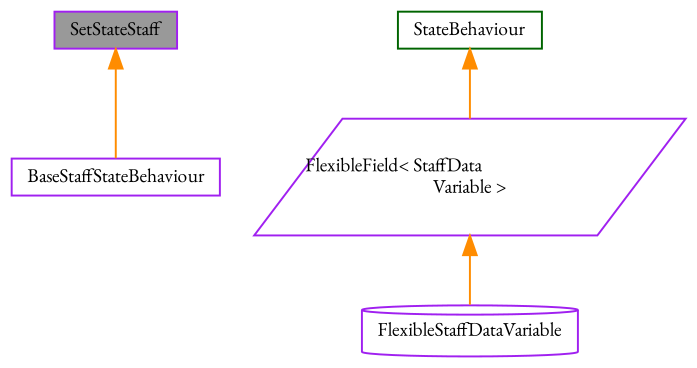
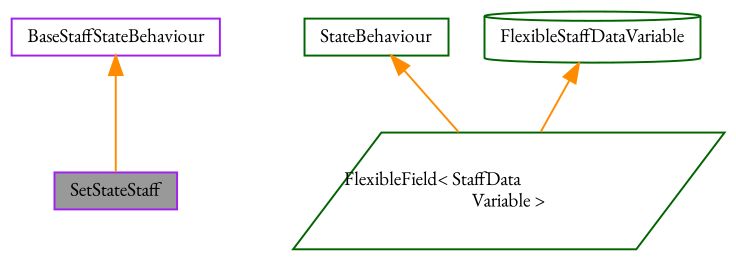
edge "BaseStaffStateBehaviour" -> "SetStateStaff": reversed
node "FlexibleField< StaffData Variable >": color purple -> darkgreen
edge "FlexibleStaffDataVariable" -> "FlexibleField< StaffData Variable >": reversed
node "FlexibleStaffDataVariable": color purple -> darkgreen
